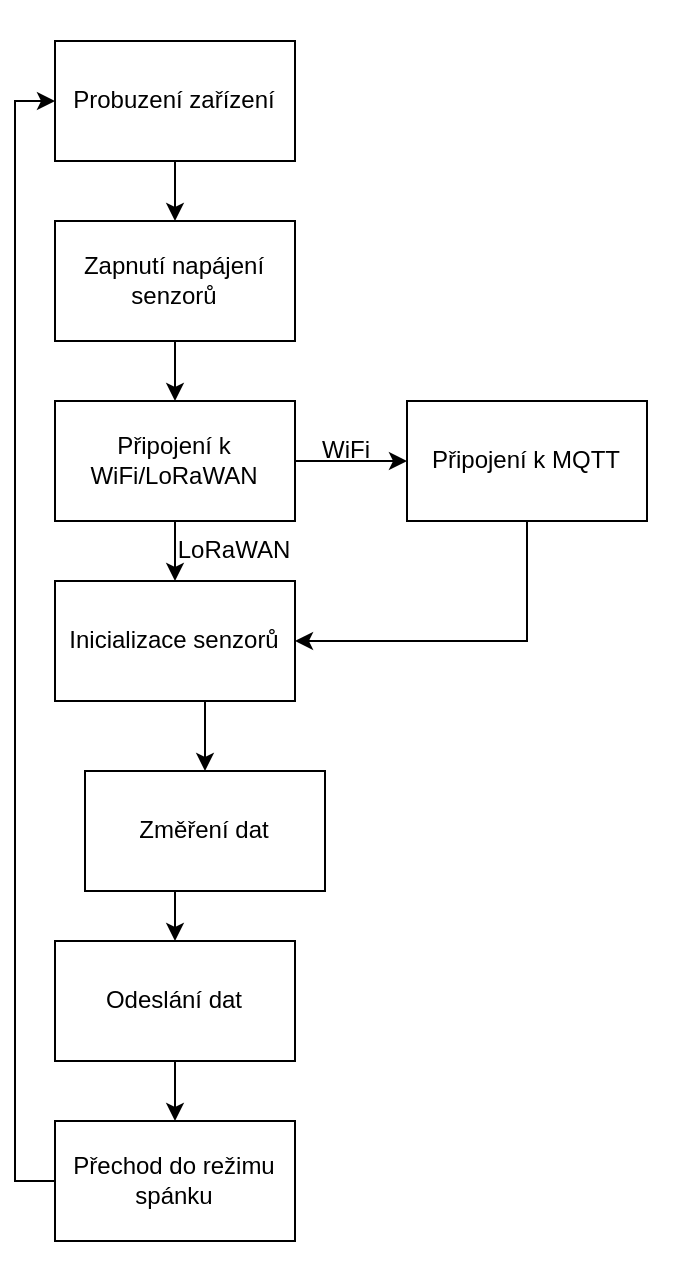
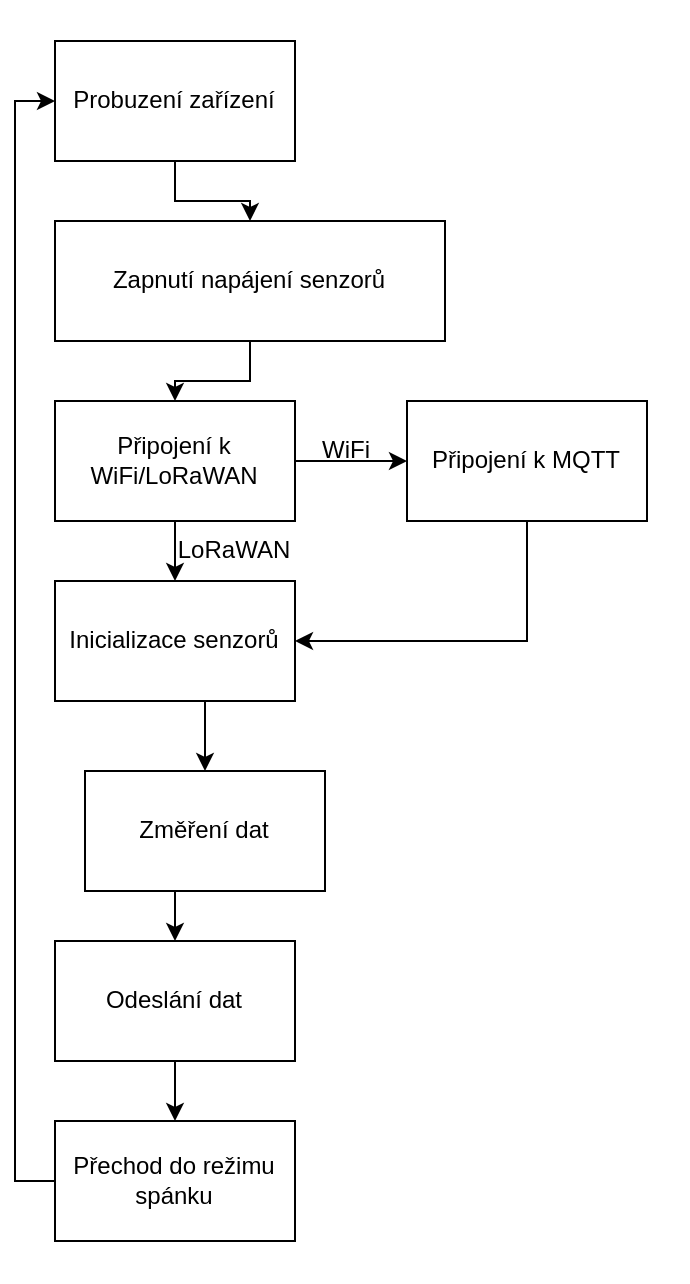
node "Zapnutí napájení senzorů": size 240x120 -> 390x120
